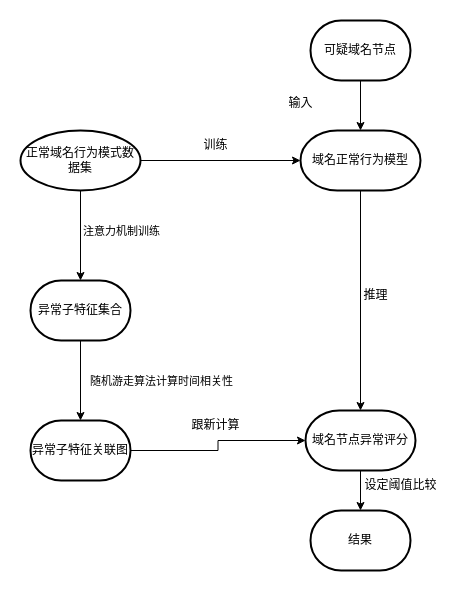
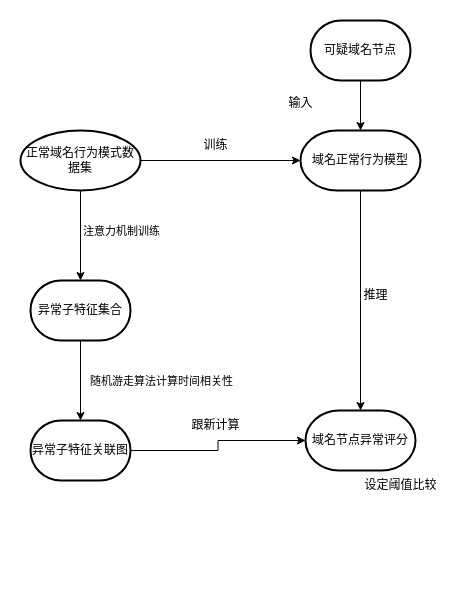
edge "域名节点异常评分" -> "结果": removed
node "结果": removed
